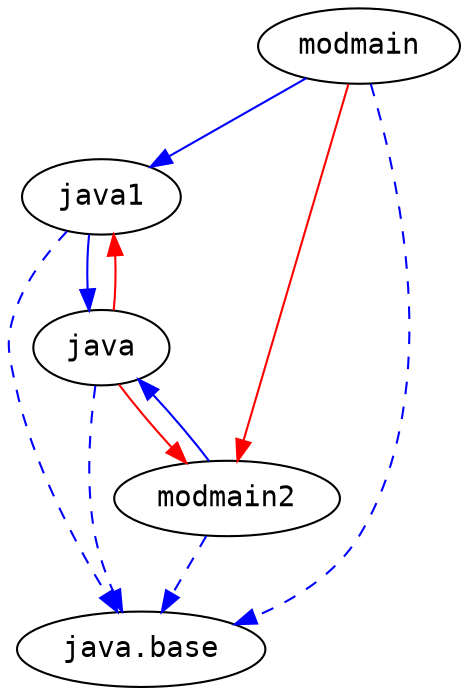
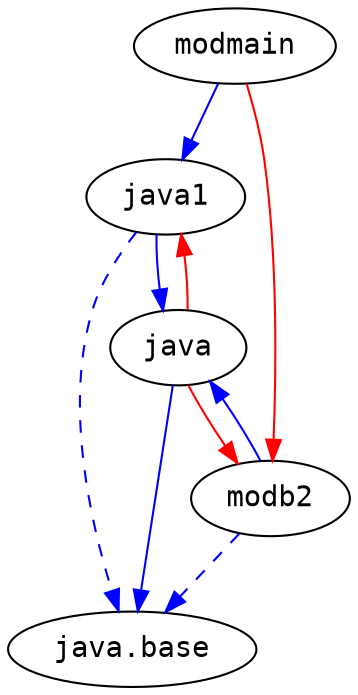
edge "modmain" -> "java.base": removed
edge "java" -> "java.base": style dashed -> solid
node "modmain2": label "modmain2" -> "modb2"
